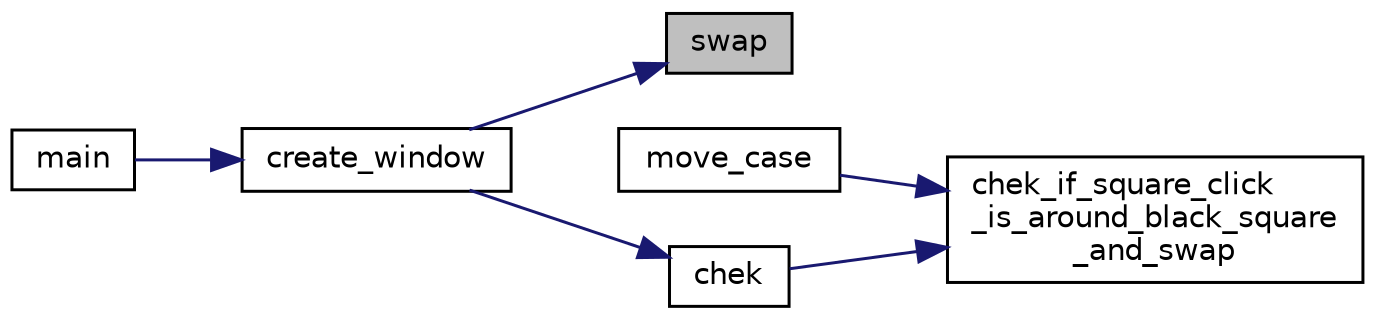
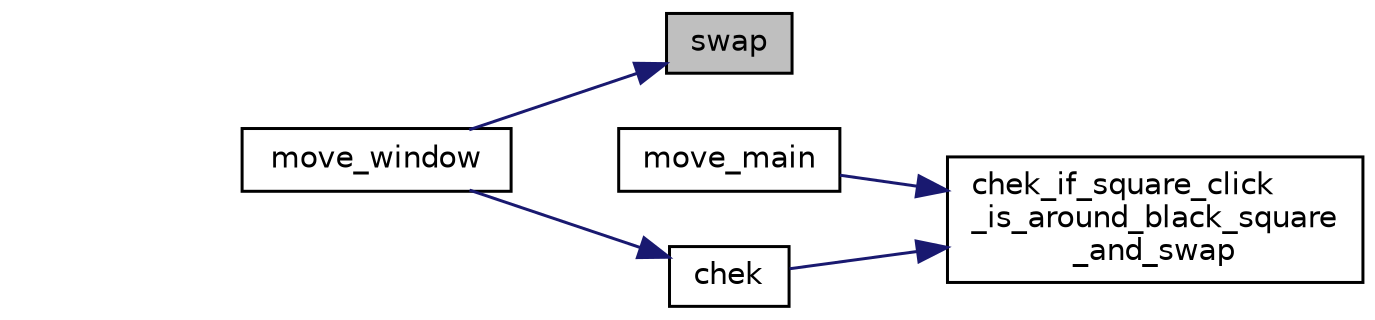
node "main": removed
node "create_window": label "create_window" -> "move_window"
node "move_case": label "move_case" -> "move_main"
